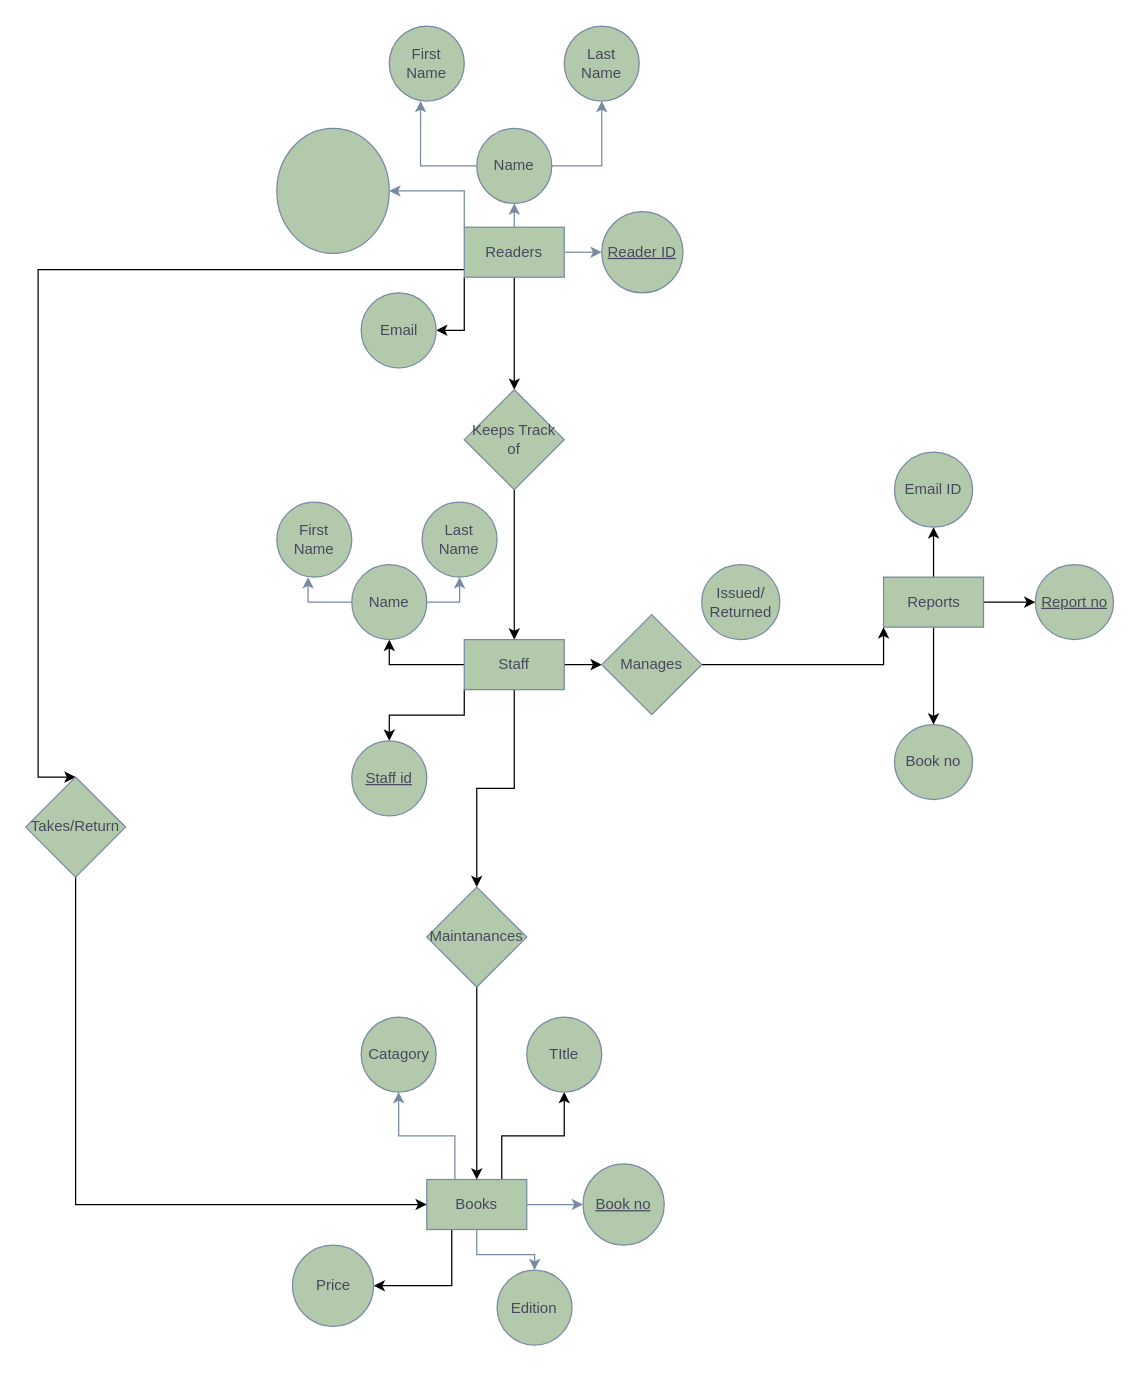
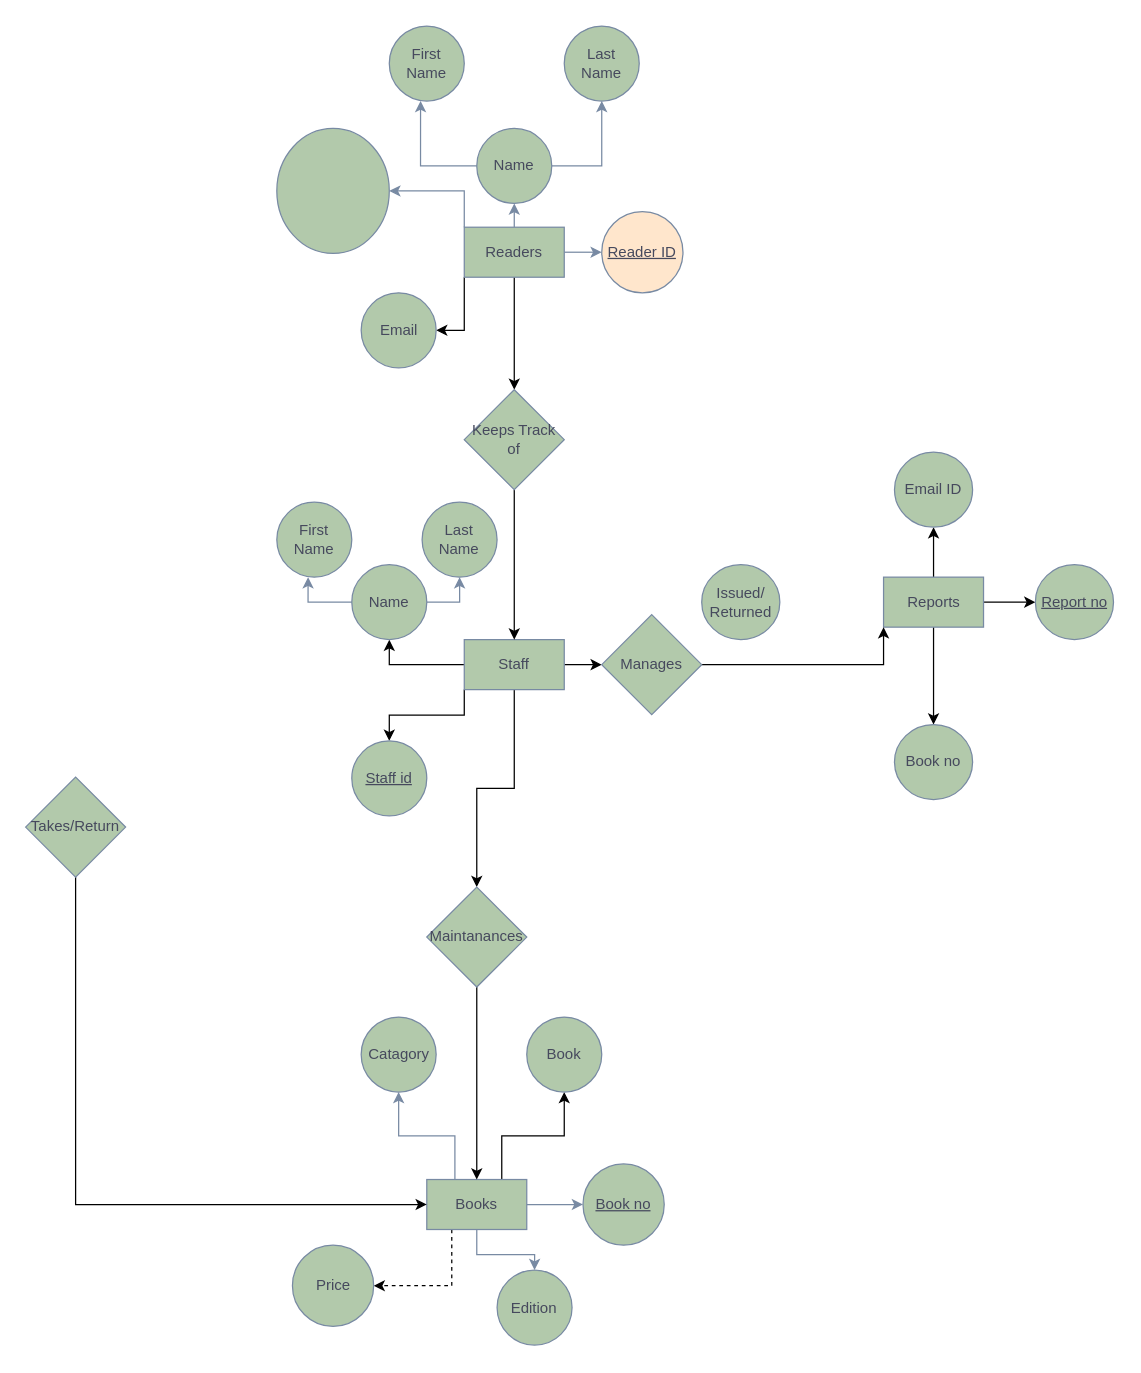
node "Reader ID": fillcolor #b2c9ab -> #ffe6cc
edge "Readers" -> "Takes/Return": removed
node "TItle": label "TItle" -> "Book"
edge "Books" -> "Price": style solid -> dashed
